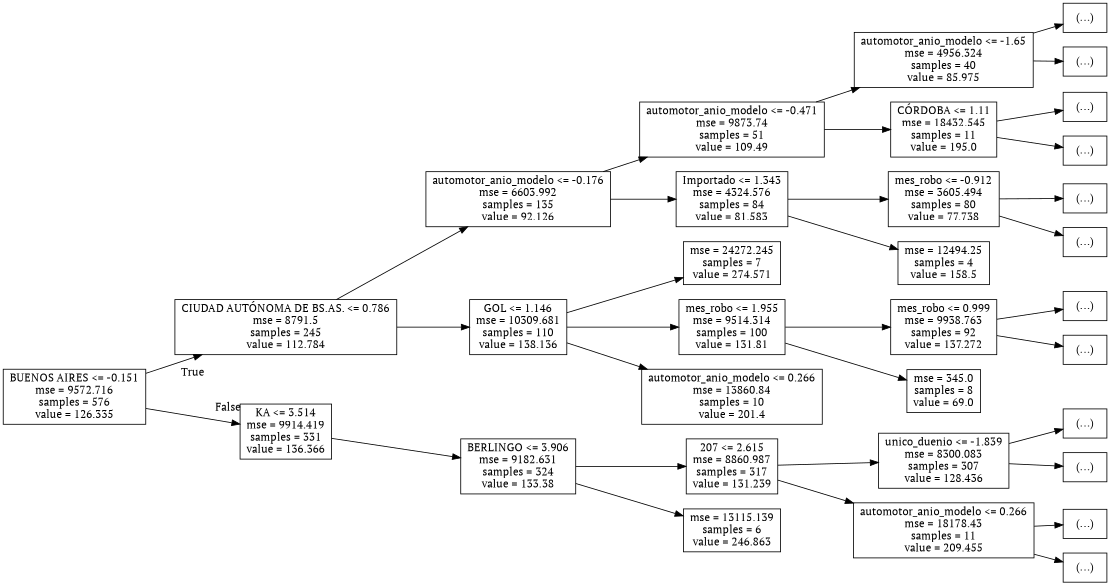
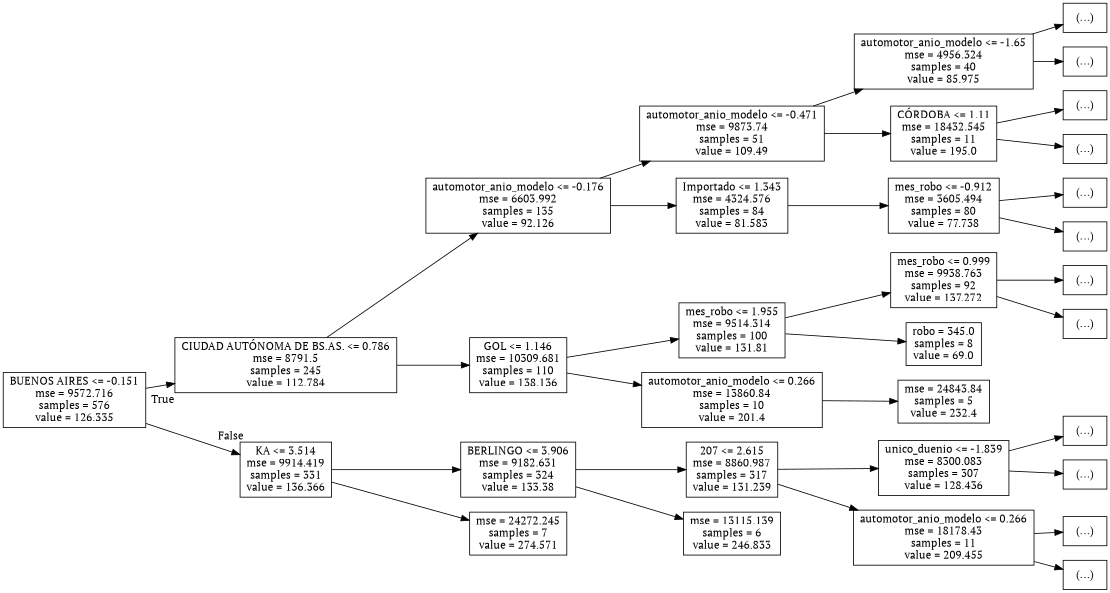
node "mse = 12494.25 samples = 4 value = 158.5": removed
edge "GOL <= 1.146 mse = 10309.681 samples = 110 value = 138.136" -> "mse = 24272.245 samples = 7 value = 274.571": now "KA <= 3.514 mse = 9914.419 samples = 331 value = 136.366" -> "mse = 24272.245 samples = 7 value = 274.571"
node "mse = 345.0 samples = 8 value = 69.0": label "mse = 345.0 samples = 8 value = 69.0" -> "robo = 345.0 samples = 8 value = 69.0"
node "mse = 24843.84 samples = 5 value = 232.4": added
node "mse = 13115.139 samples = 6 value = 246.863": label "mse = 13115.139 samples = 6 value = 246.863" -> "mse = 13115.139 samples = 6 value = 246.833"
